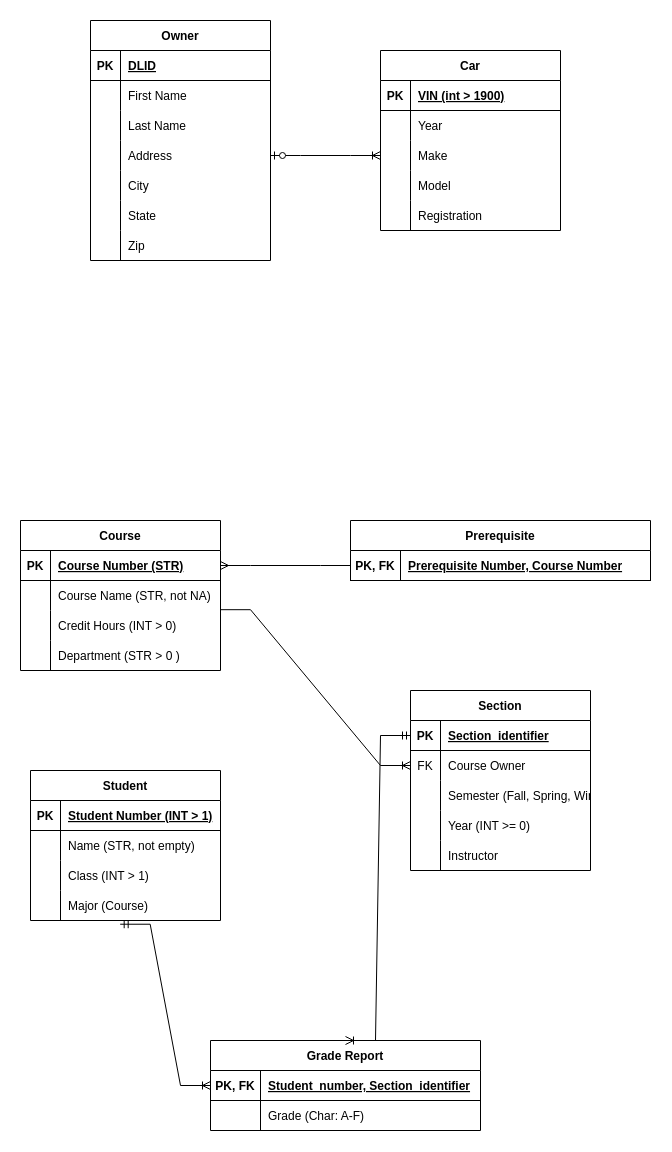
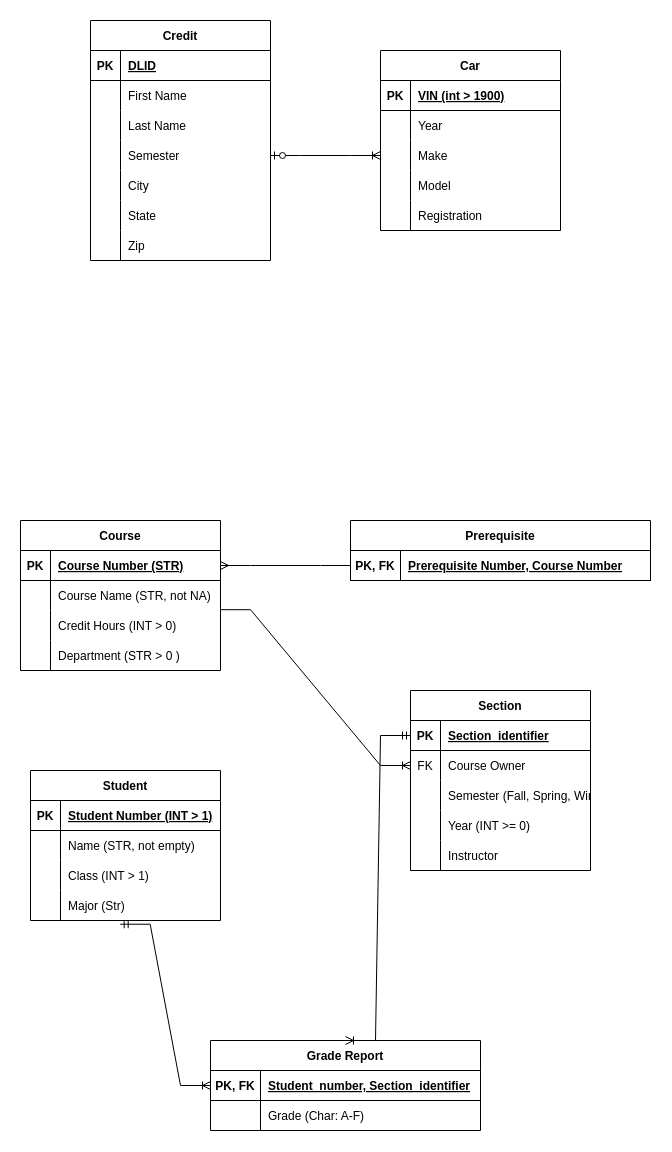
node "Owner": label "Owner" -> "Credit"
node "Address": label "Address" -> "Semester"
node "Major (Course)": label "Major (Course)" -> "Major (Str)"
